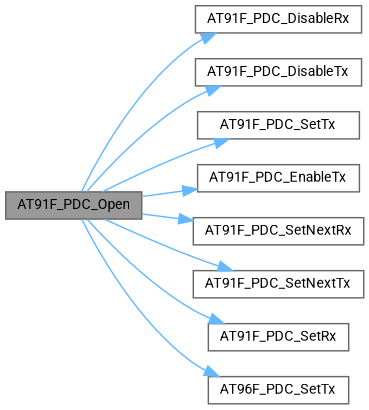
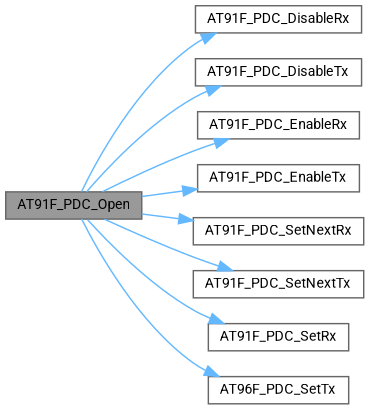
node "AT91F_PDC_SetTx": label "AT91F_PDC_SetTx" -> "AT91F_PDC_EnableRx"
